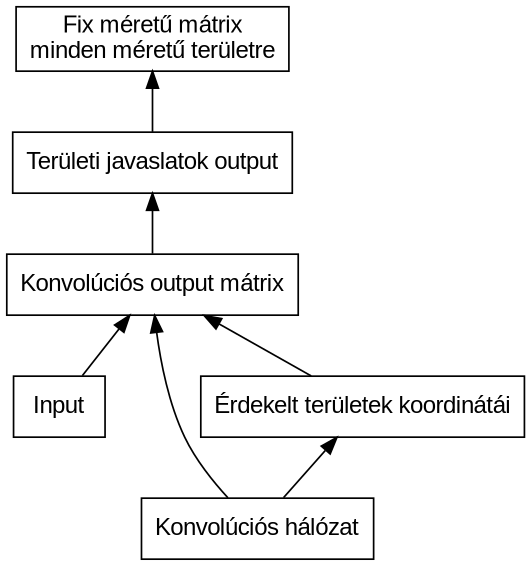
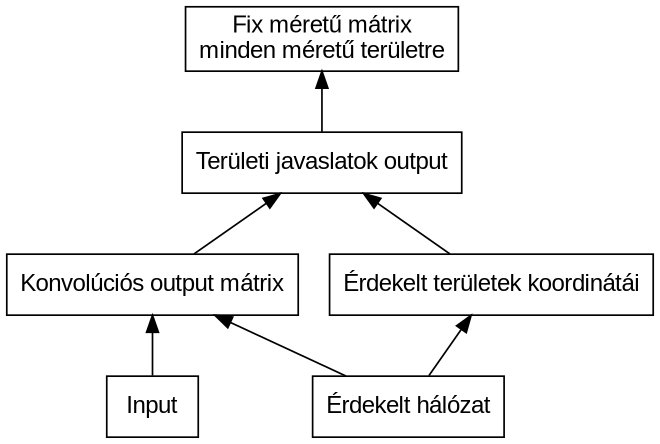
edge "Érdekelt területek koordinátái" -> "Konvolúciós output mátrix": now "Érdekelt területek koordinátái" -> "Területi javaslatok output"
node "Konvolúciós hálózat": label "Konvolúciós hálózat" -> "Érdekelt hálózat"
